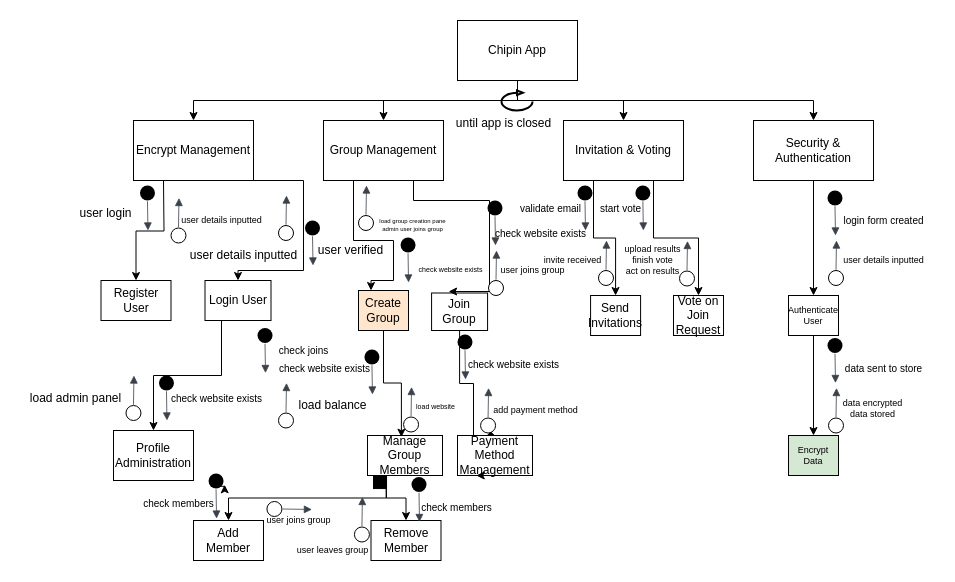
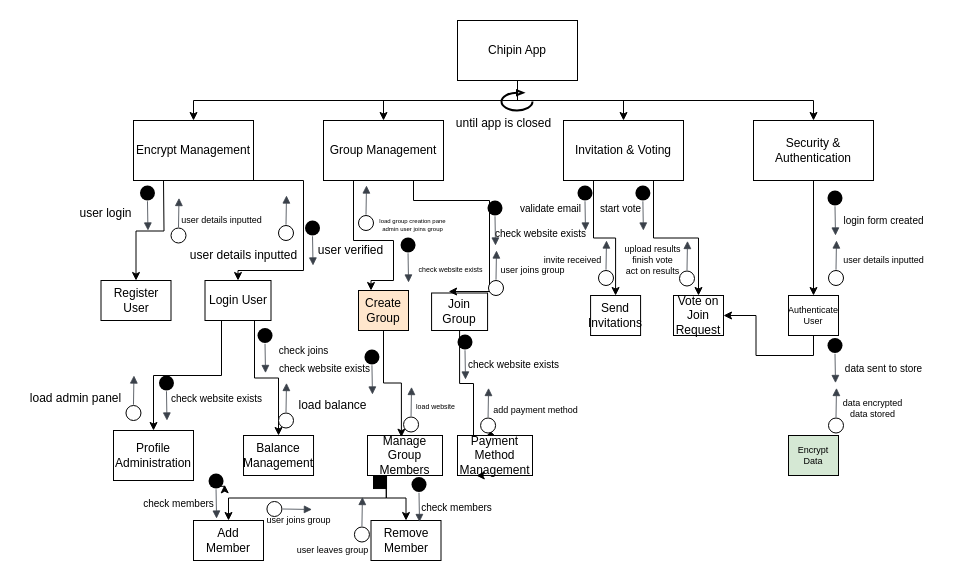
edge "Login User" -> "Balance Management": added
edge "Authenticate User" -> "Encrypt Data": now "Authenticate User" -> "Vote on Join Request"
node "Balance Management": added
